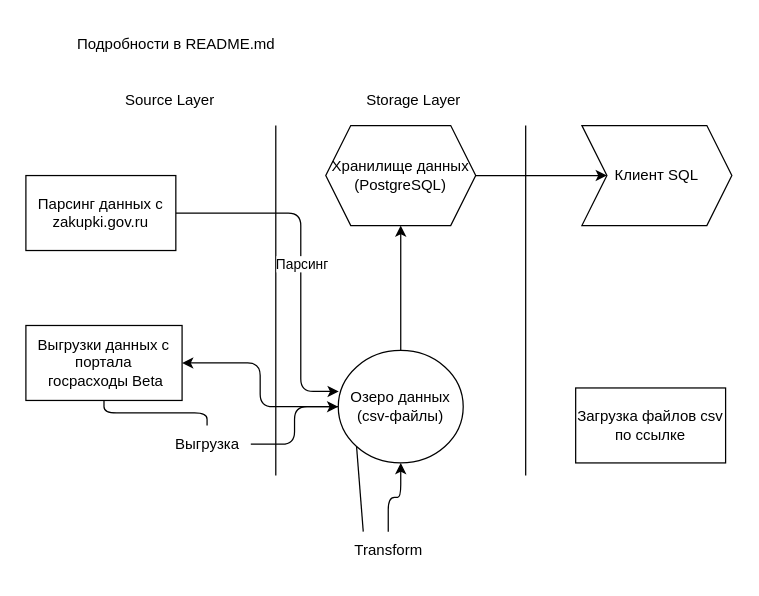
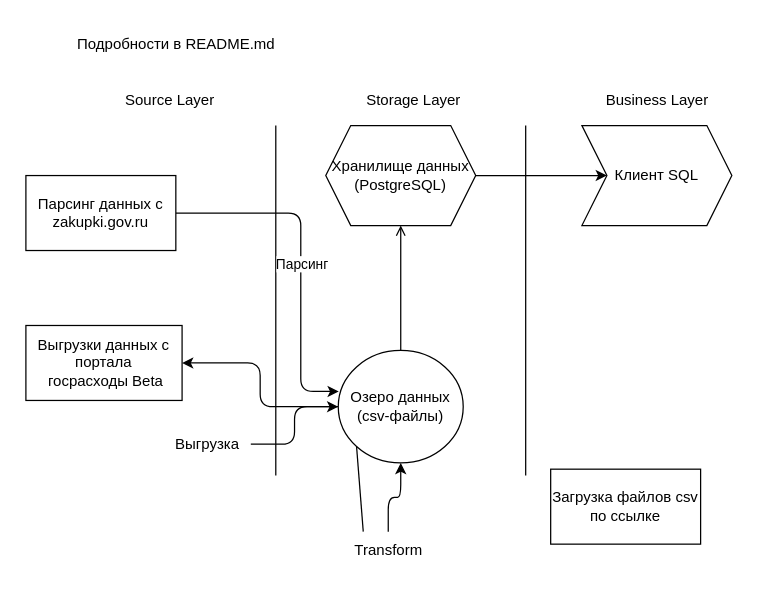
node "Business Layer": added
edge "Озеро данных (csv-файлы)" -> "Хранилище данных (PostgreSQL)": arrowhead classic -> open
edge "Выгрузки данных с портала госрасходы Beta" -- "Выгрузка": removed
node "Загрузка файлов csv по ссылке": moved (651, 426) -> (626, 507)
